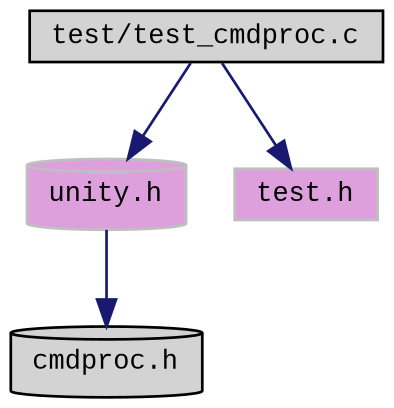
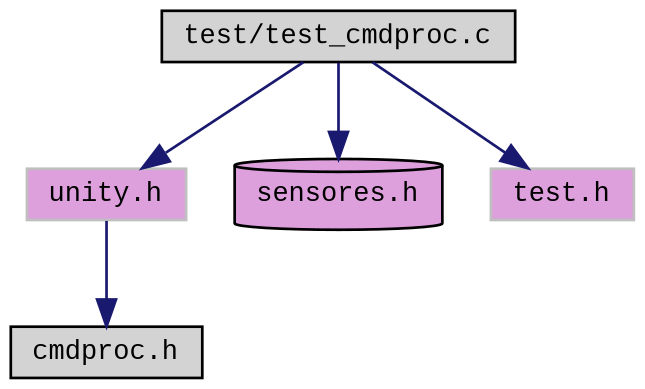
node "unity.h": shape cylinder -> box
node "sensores.h": added
node "cmdproc.h": shape cylinder -> box
